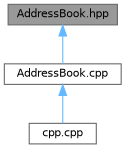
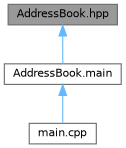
node "AddressBook.cpp": label "AddressBook.cpp" -> "AddressBook.main"
node "cpp.cpp": label "cpp.cpp" -> "main.cpp"
